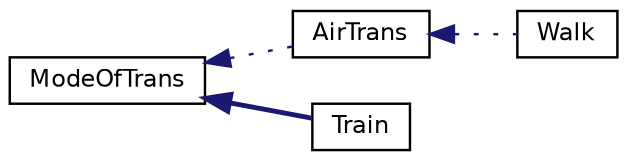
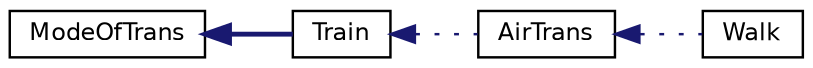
edge "AirTrans" -> "ModeOfTrans": now "AirTrans" -> "Train"
